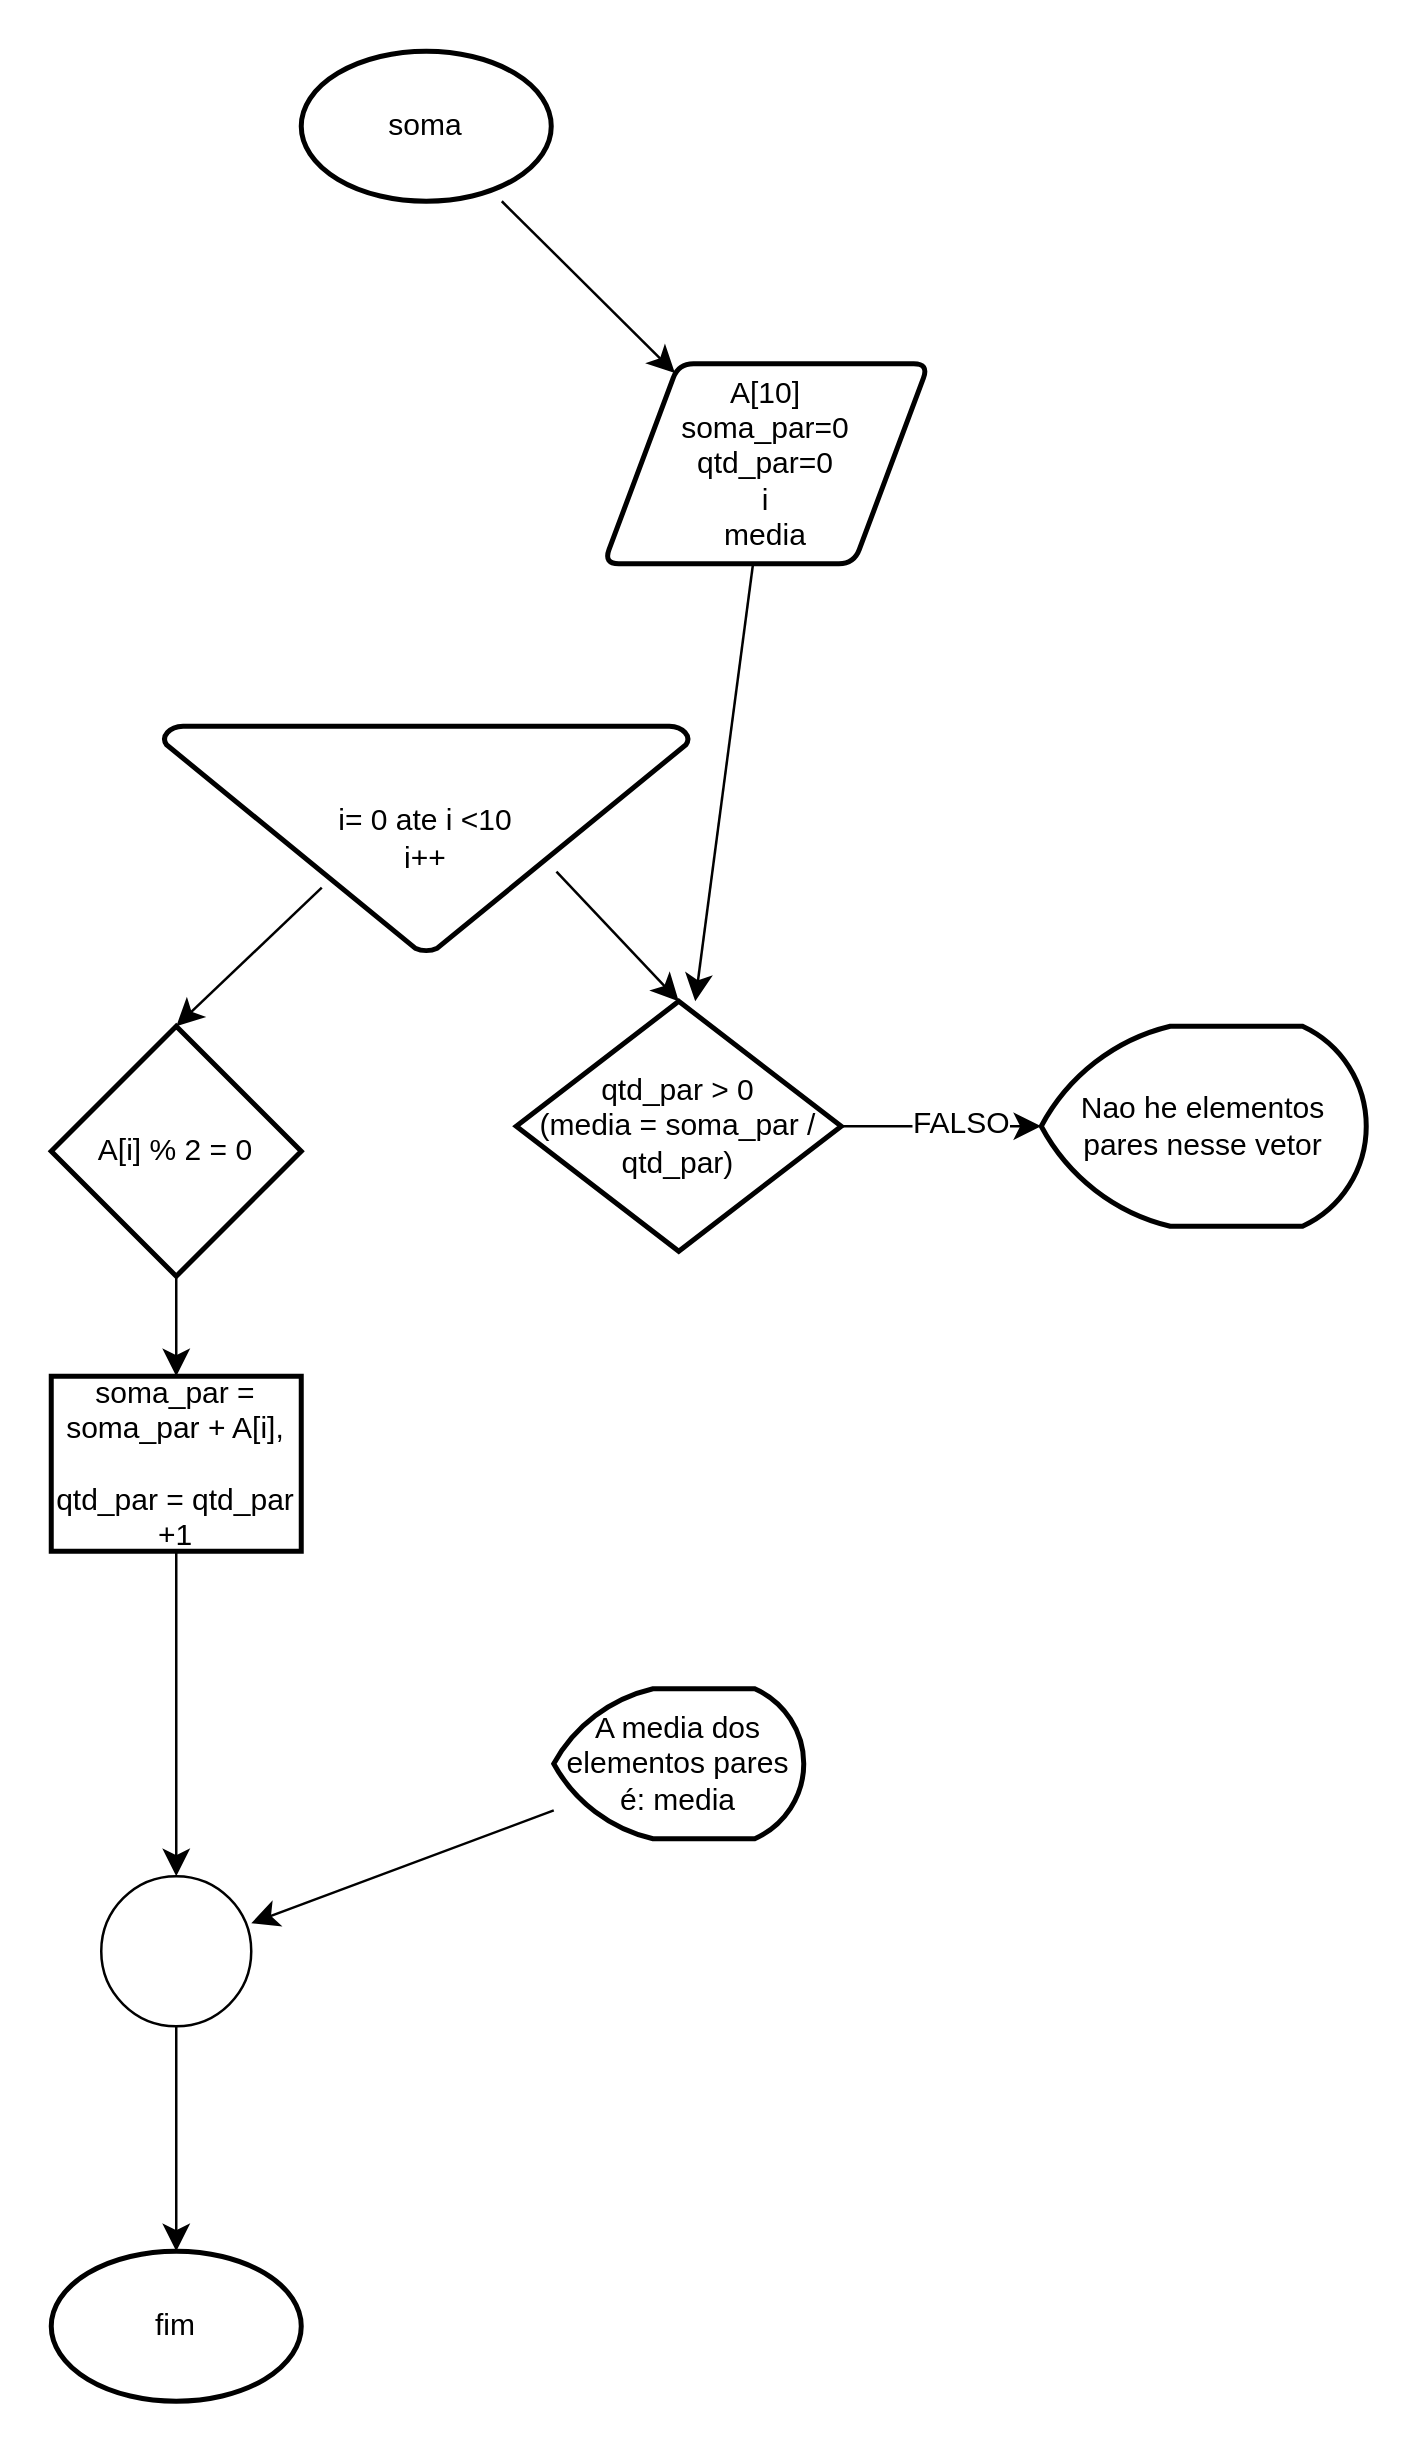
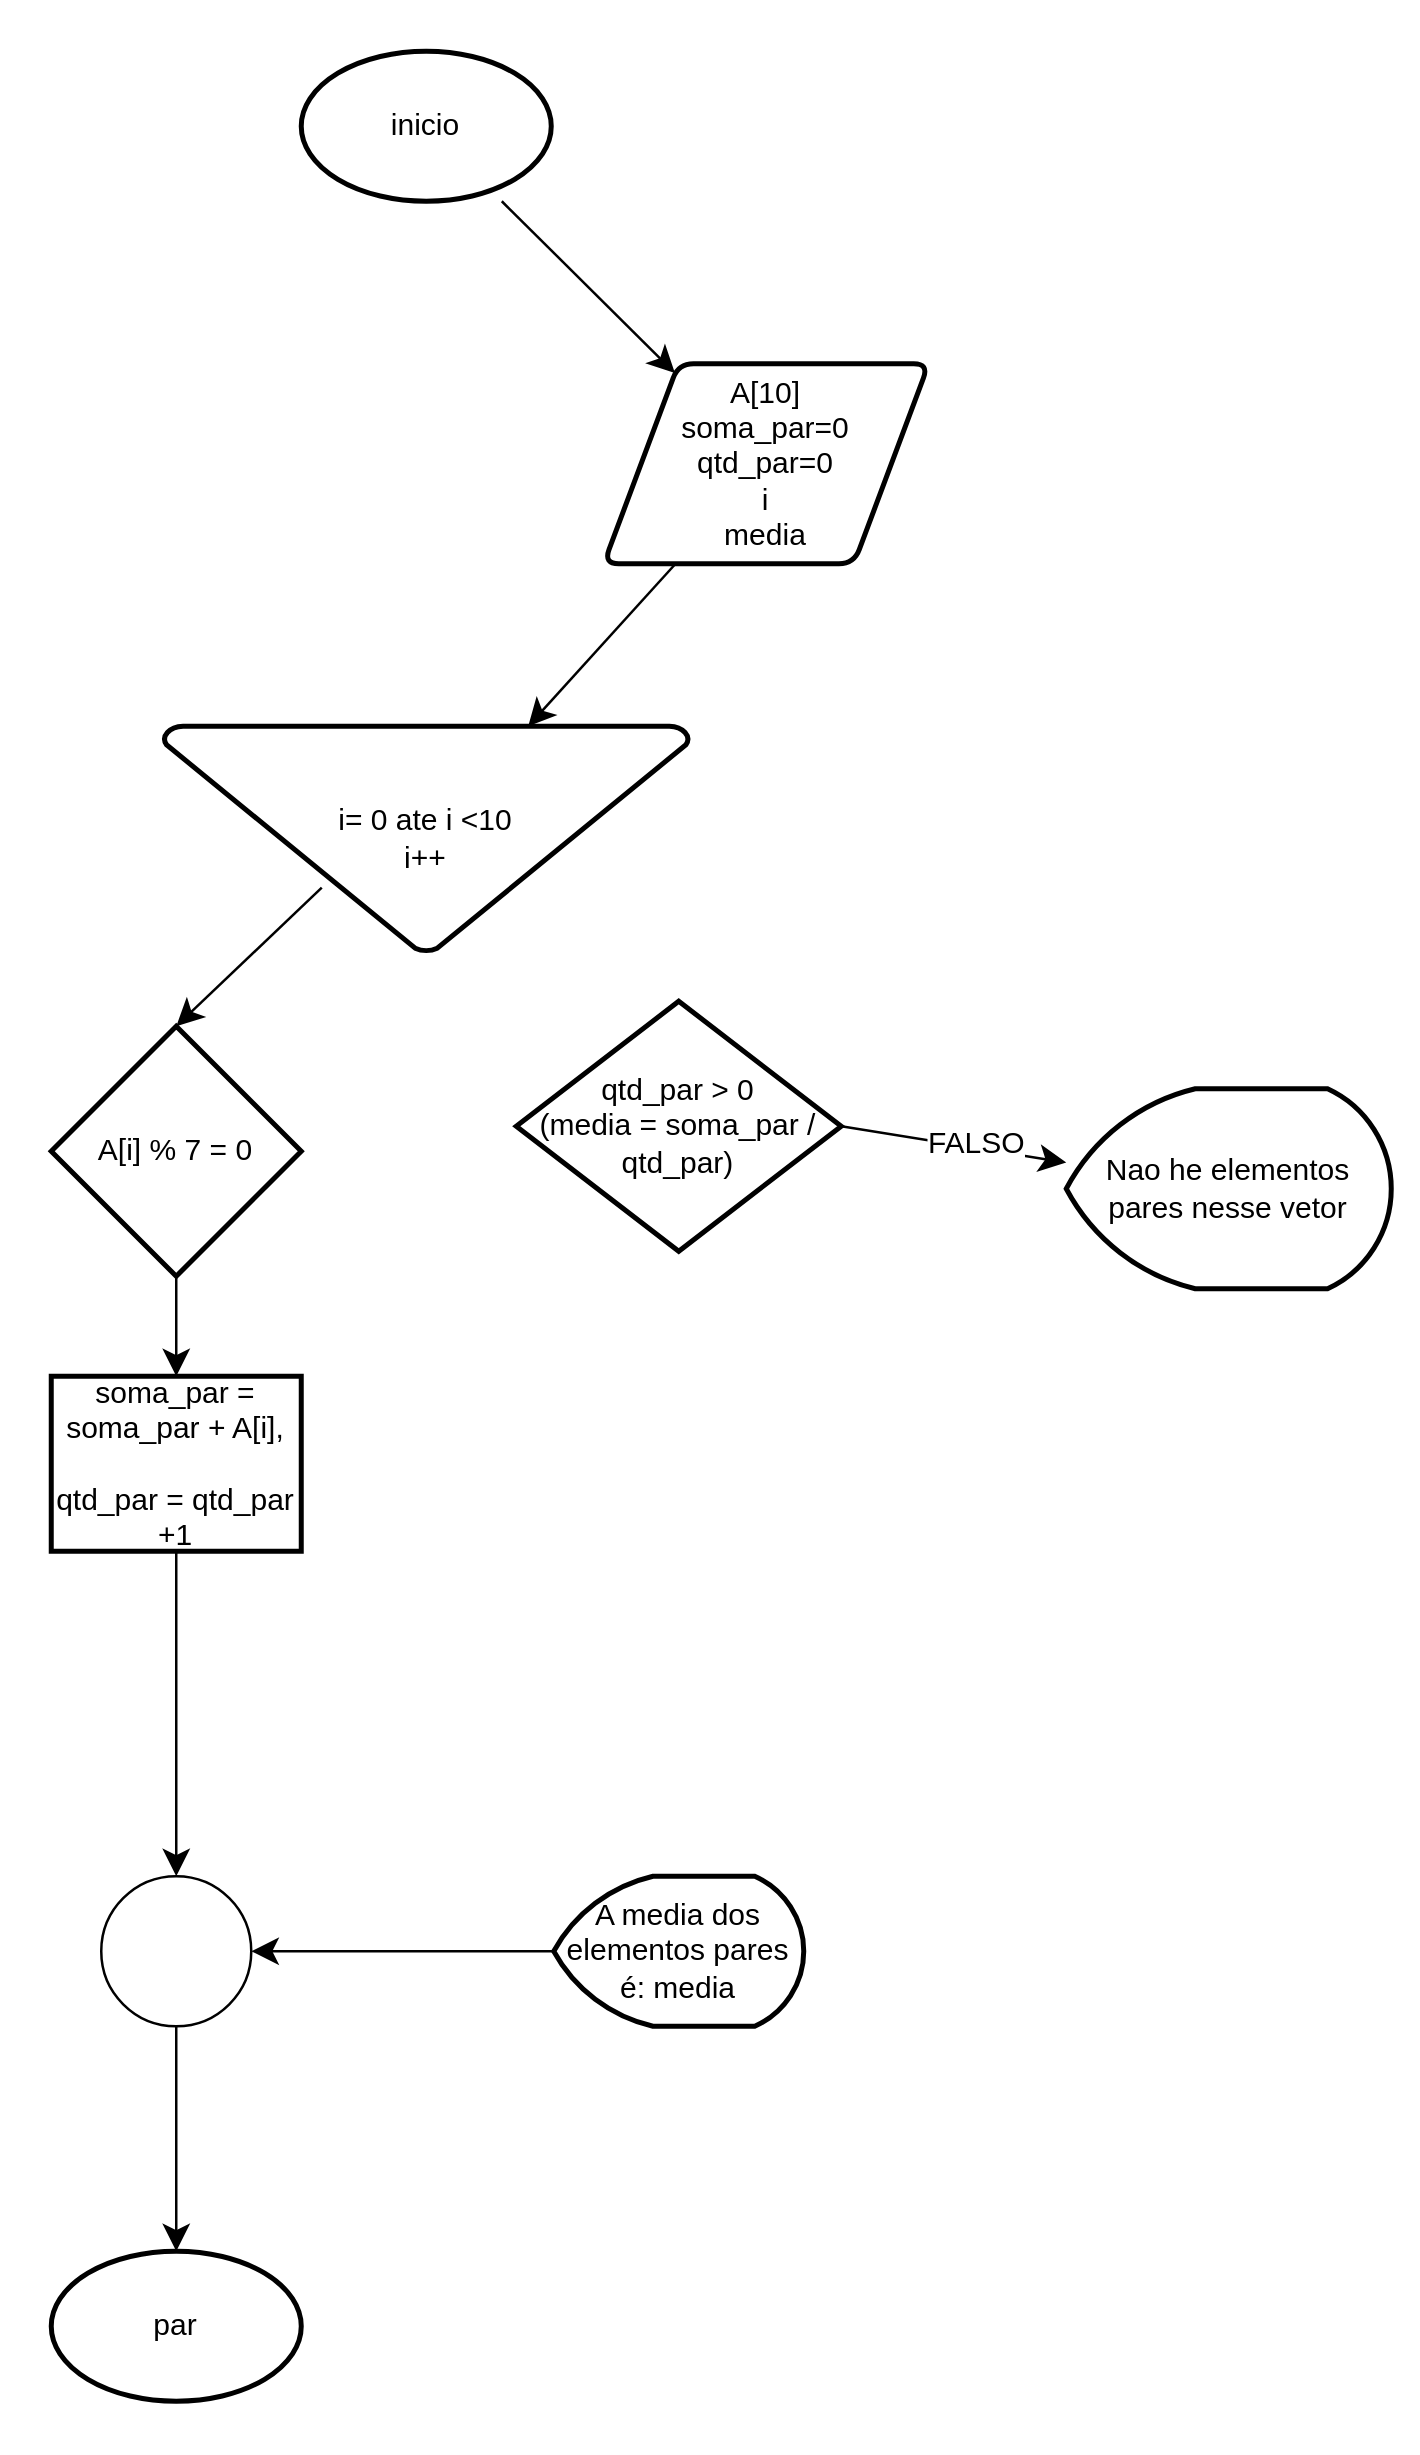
node "soma": label "soma" -> "inicio"
edge "A[10] soma_par=0 qtd_par=0 i media" -> "qtd_par > 0 (media = soma_par / qtd_par)": now "A[10] soma_par=0 qtd_par=0 i media" -> "i= 0 ate i <10 i++"
edge "i= 0 ate i <10 i++" -> "qtd_par > 0 (media = soma_par / qtd_par)": removed
node "Nao he elementos pares nesse vetor": moved (1204, 1126) -> (1229, 1189)
node "A[i] % 2 = 0": label "A[i] % 2 = 0" -> "A[i] % 7 = 0"
node "A media dos elementos pares é: media": moved (679, 1764) -> (679, 1951)
node "fim": label "fim" -> "par"
